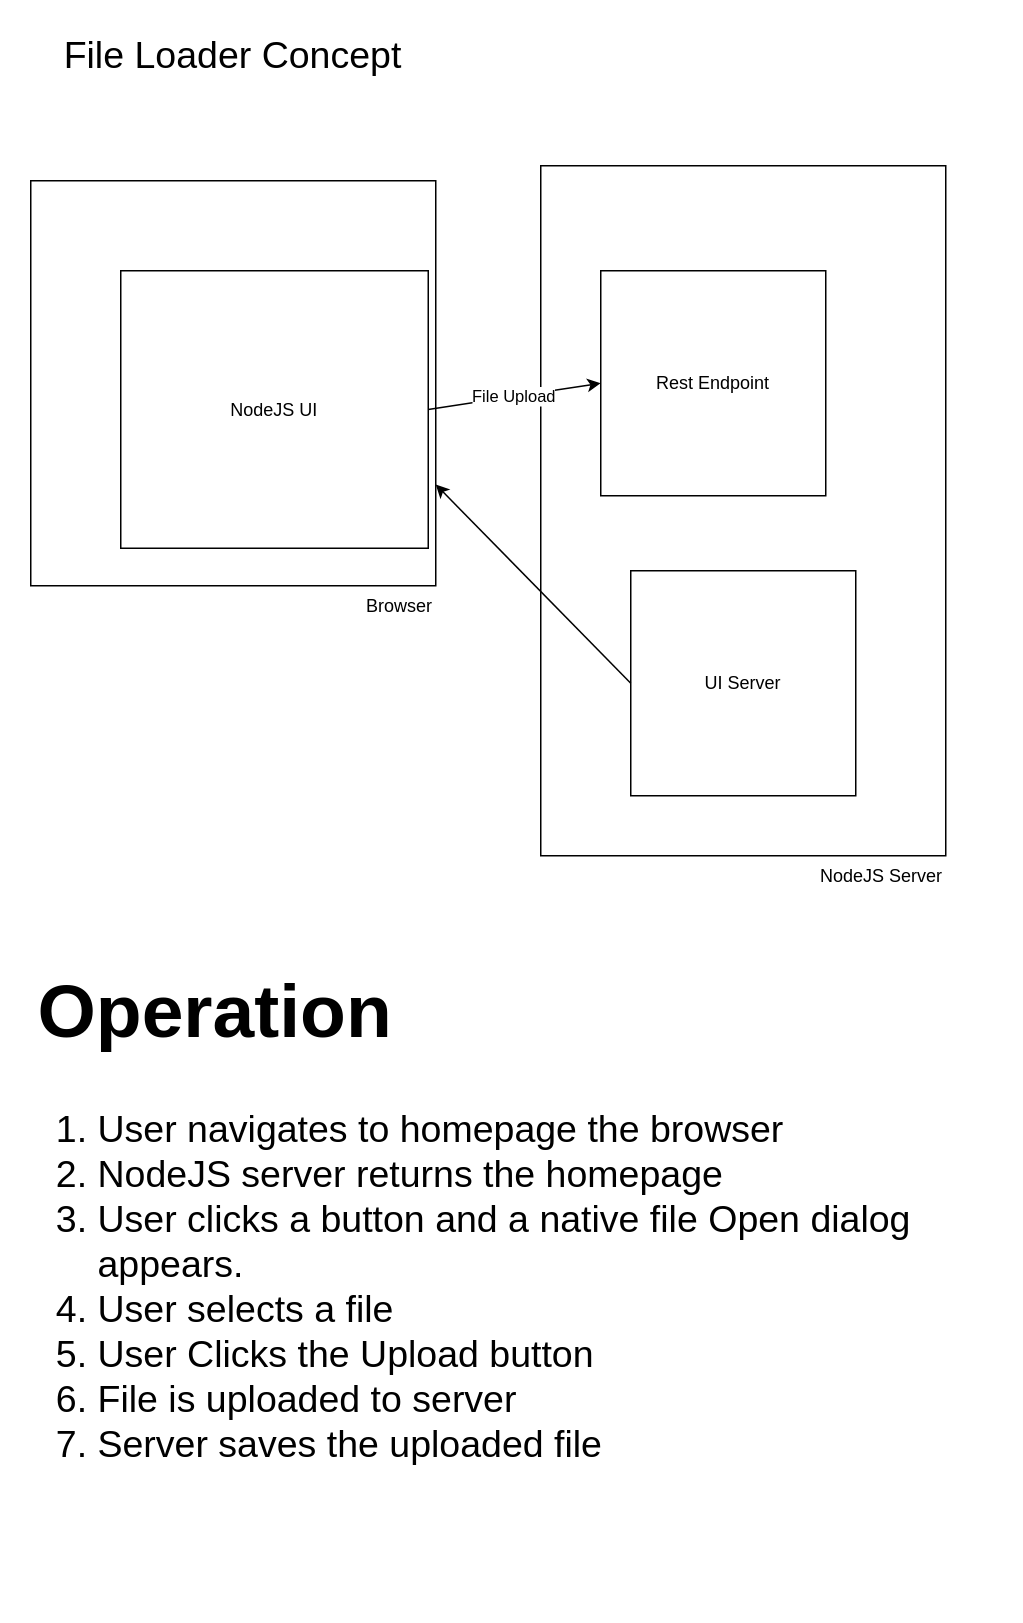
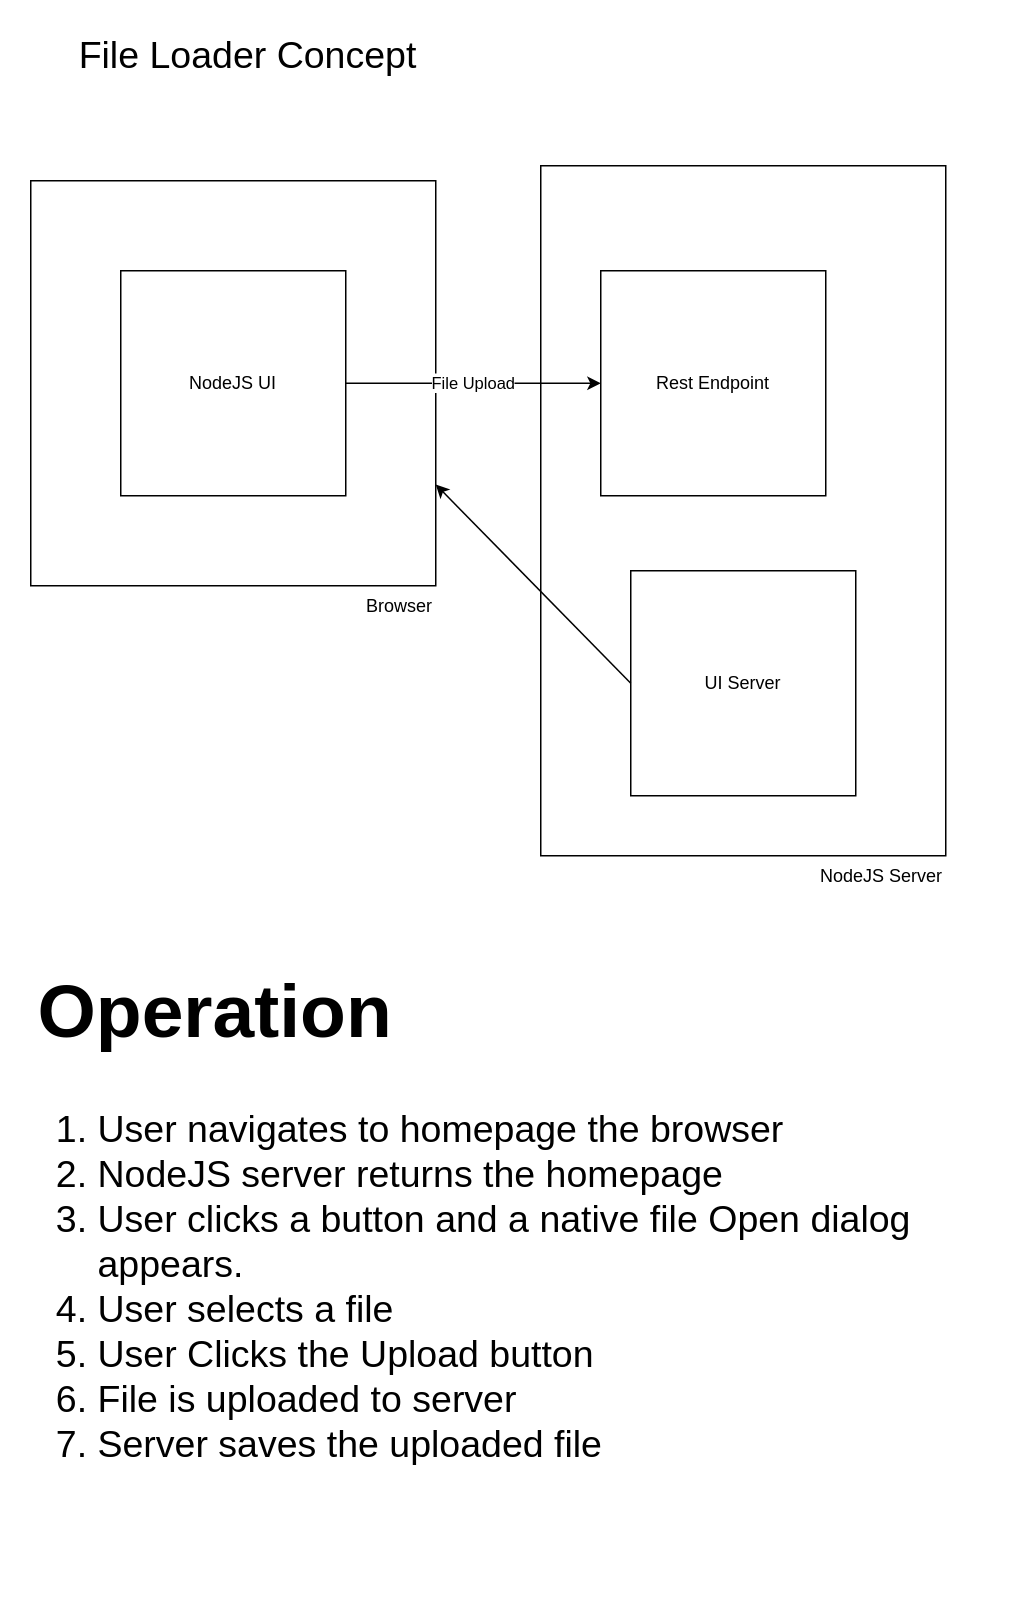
node "File Loader Concept": moved (233, 53) -> (248, 53)
node "NodeJS UI": size 308x278 -> 225x225
